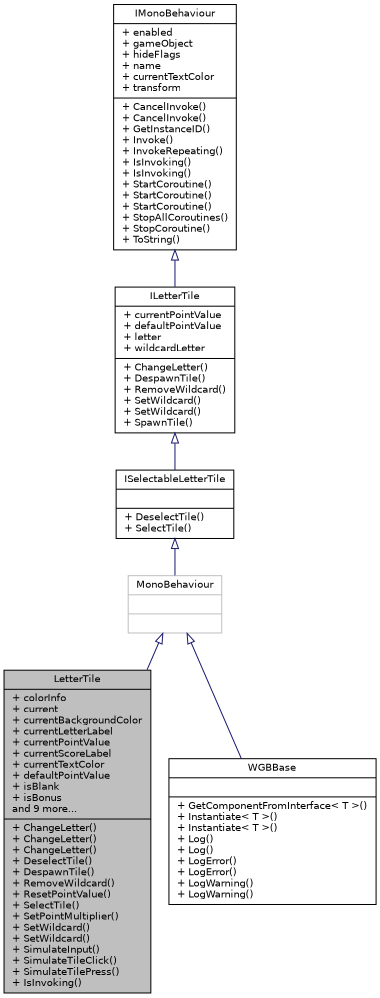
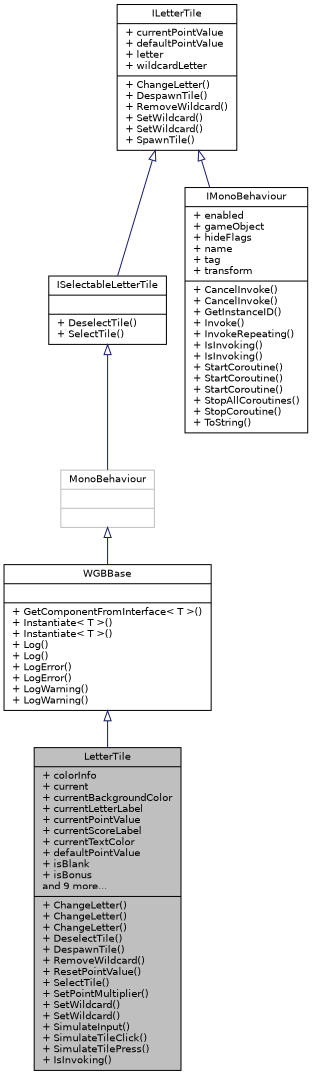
node "IMonoBehaviour": text "+ currentTextColor" -> "+ tag"
edge "ILetterTile" -> "IMonoBehaviour": reversed
edge "LetterTile" -> "MonoBehaviour": now "LetterTile" -> "WGBBase"
